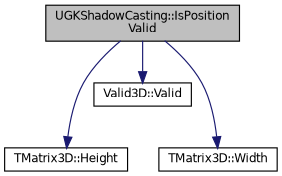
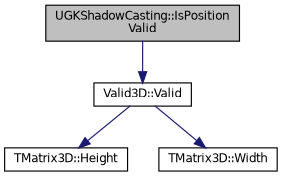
edge "UGKShadowCasting::IsPosition Valid" -> "TMatrix3D::Height": now "Valid3D::Valid" -> "TMatrix3D::Height"
edge "UGKShadowCasting::IsPosition Valid" -> "TMatrix3D::Width": now "Valid3D::Valid" -> "TMatrix3D::Width"
